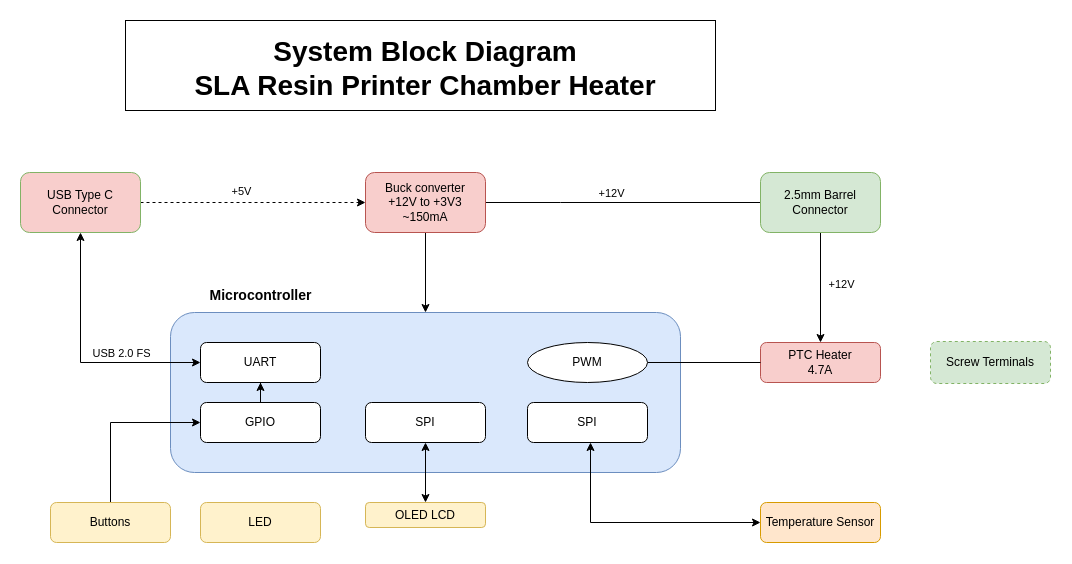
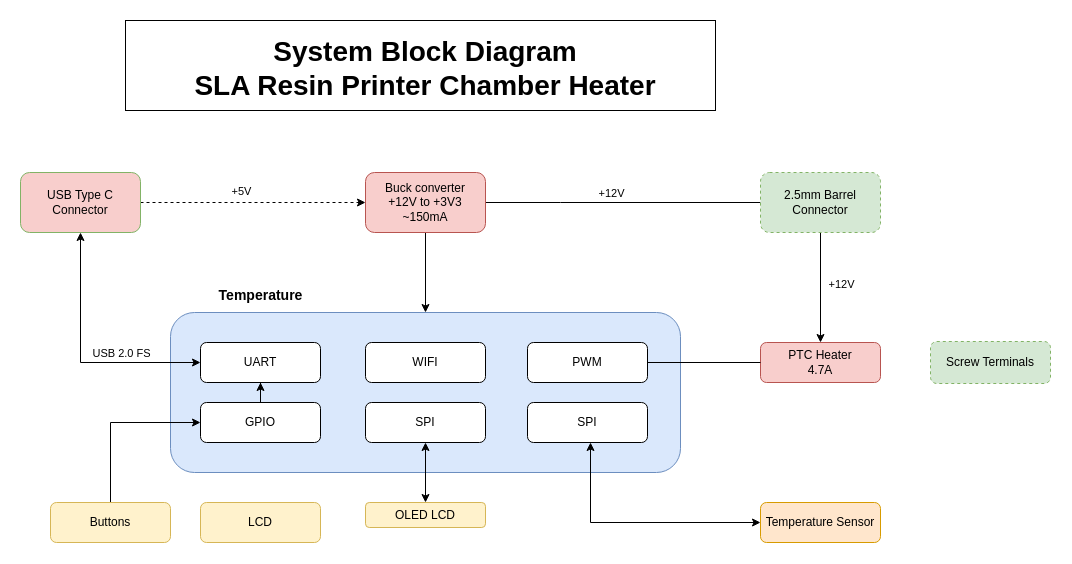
node "2.5mm Barrel Connector": style solid -> dashed
node "Microcontroller": label "Microcontroller" -> "Temperature"
node "WIFI": added
node "PWM": shape ellipse -> rounded rectangle
node "LED": label "LED" -> "LCD"
